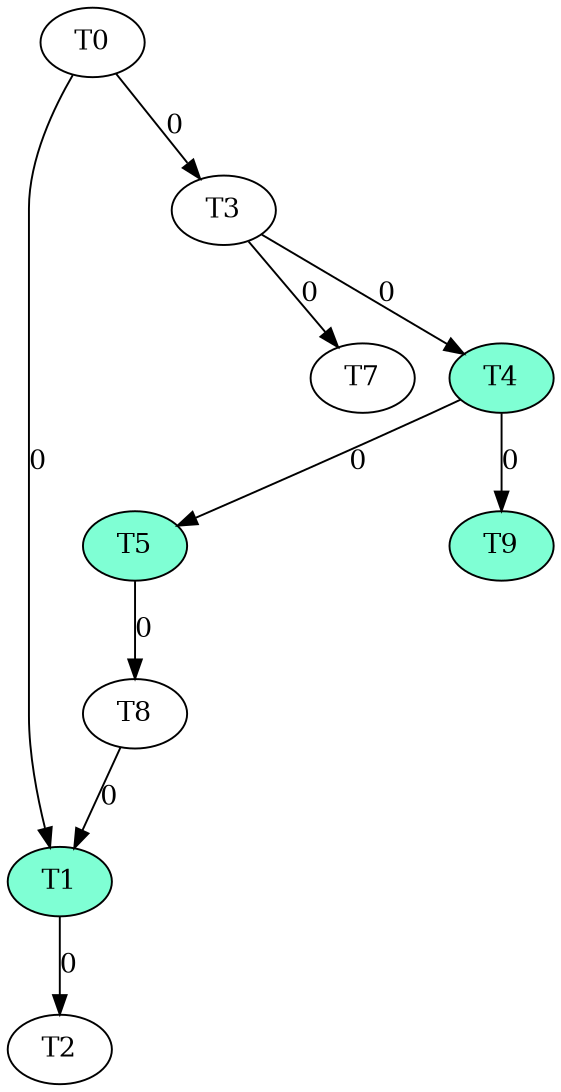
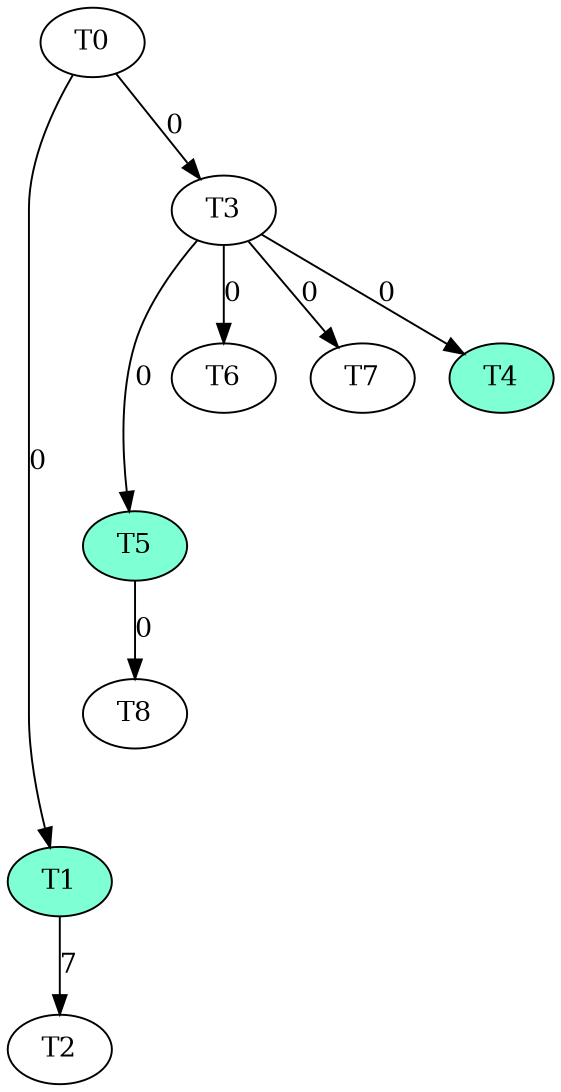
node "T6": added
edge "T4" -> "T5": now "T3" -> "T5"
node "T9": removed
edge "T8" -> "T1": removed, label "0"
edge "T1" -> "T2": label "0" -> "7"
